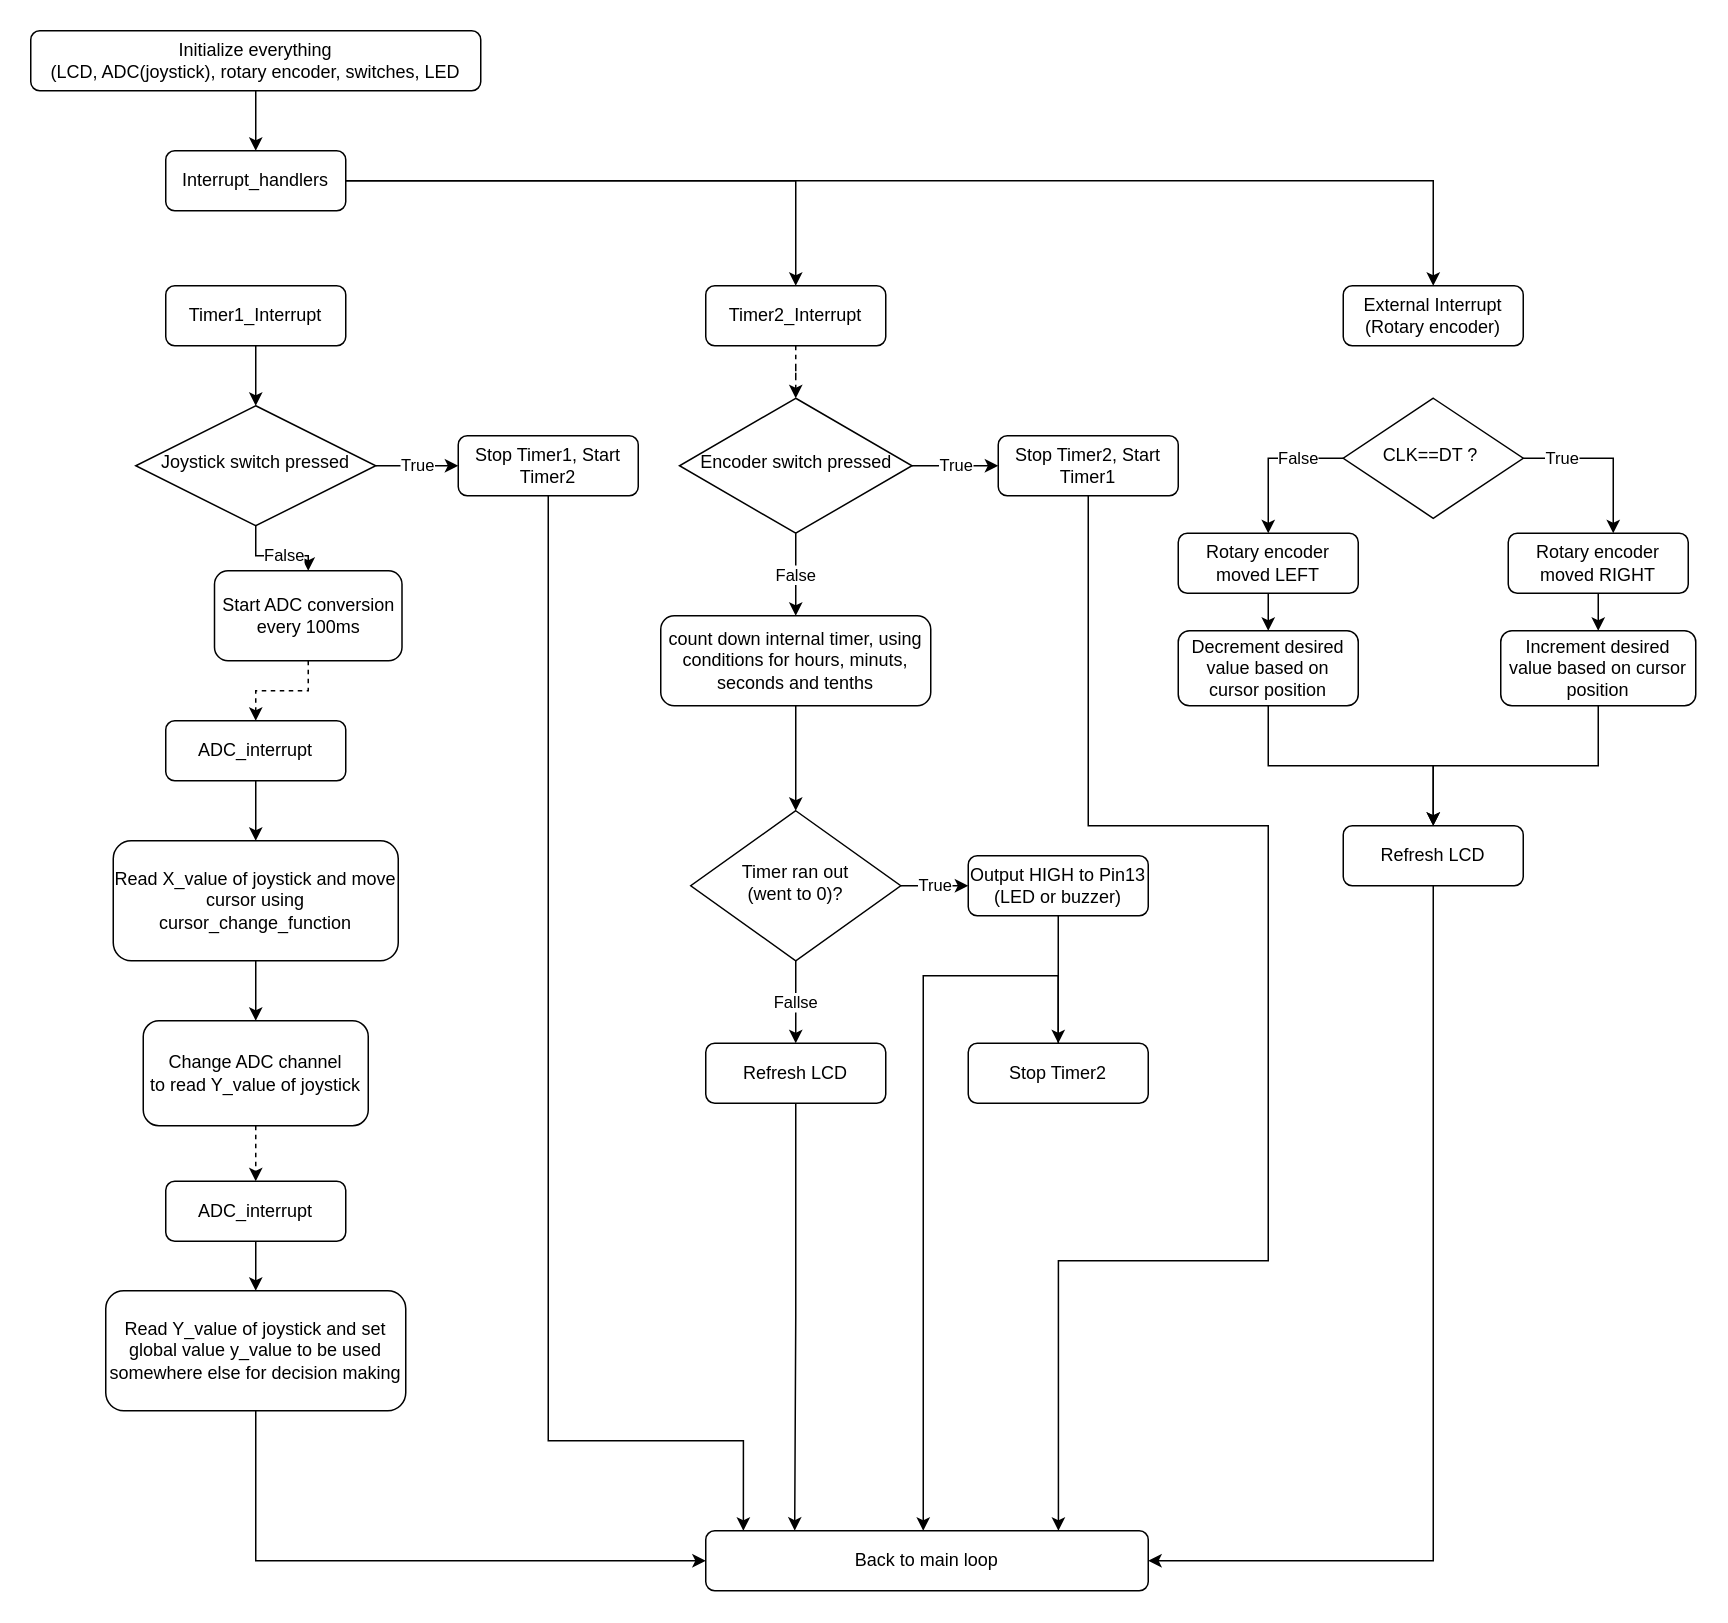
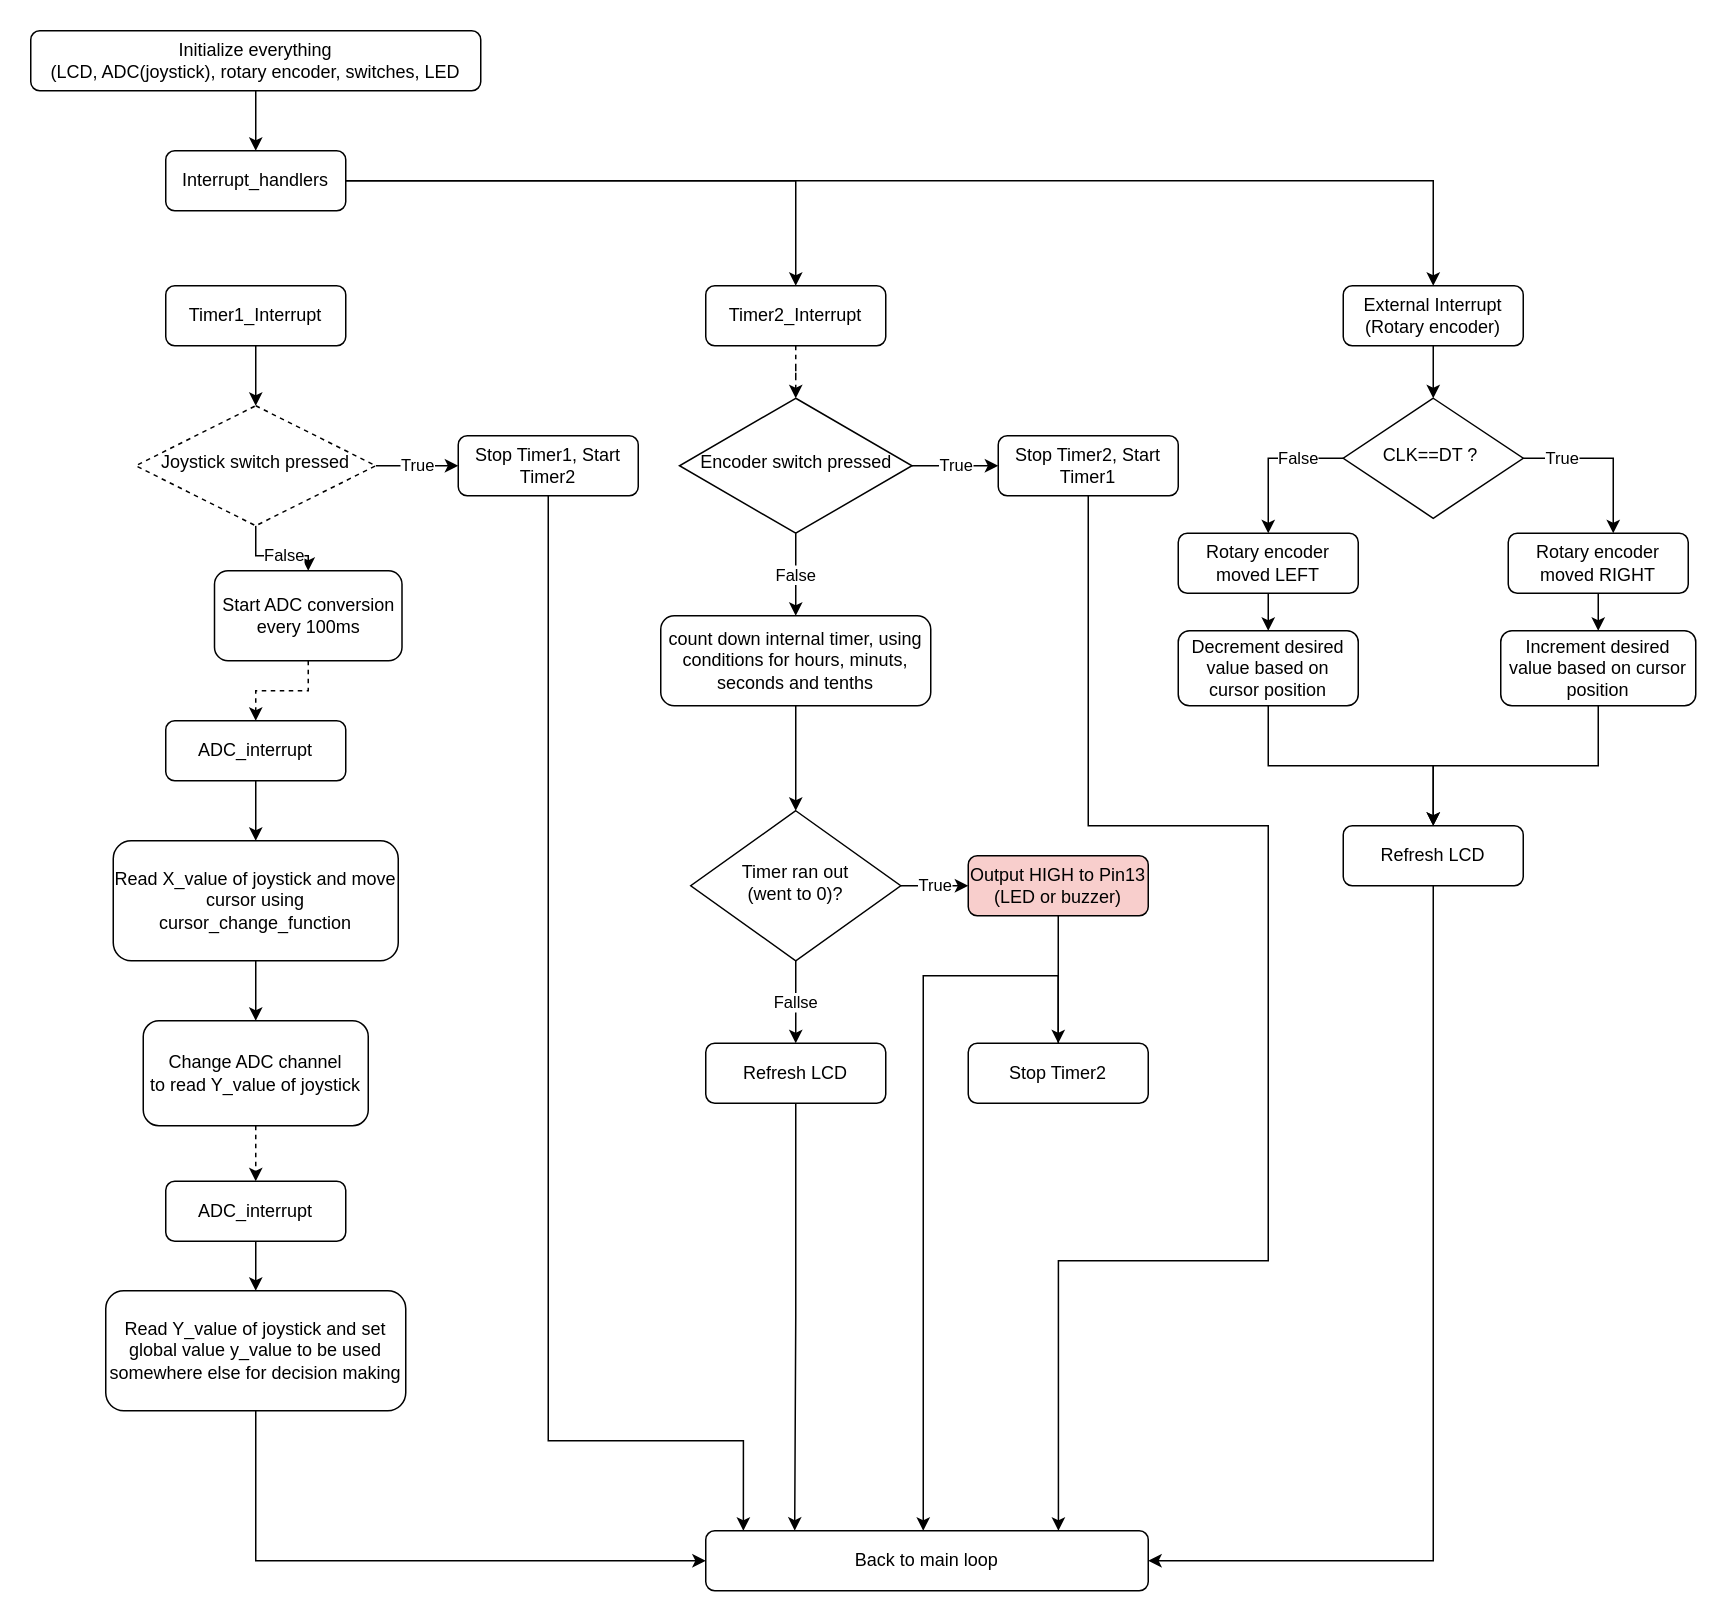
edge "External Interrupt (Rotary encoder)" -> "CLK==DT ?": added
node "Joystick switch pressed": style solid -> dashed
node "Output HIGH to Pin13 (LED or buzzer)": fillcolor #ffffff -> #f8cecc
